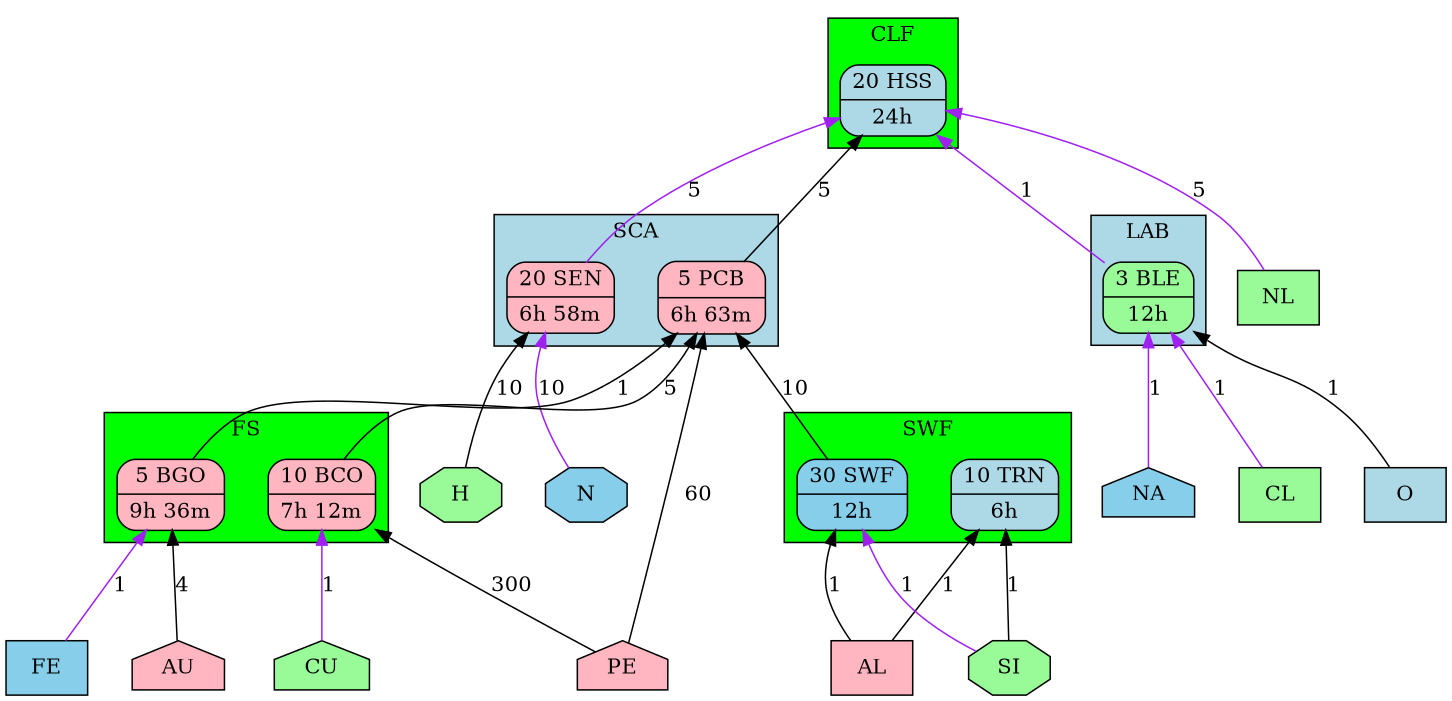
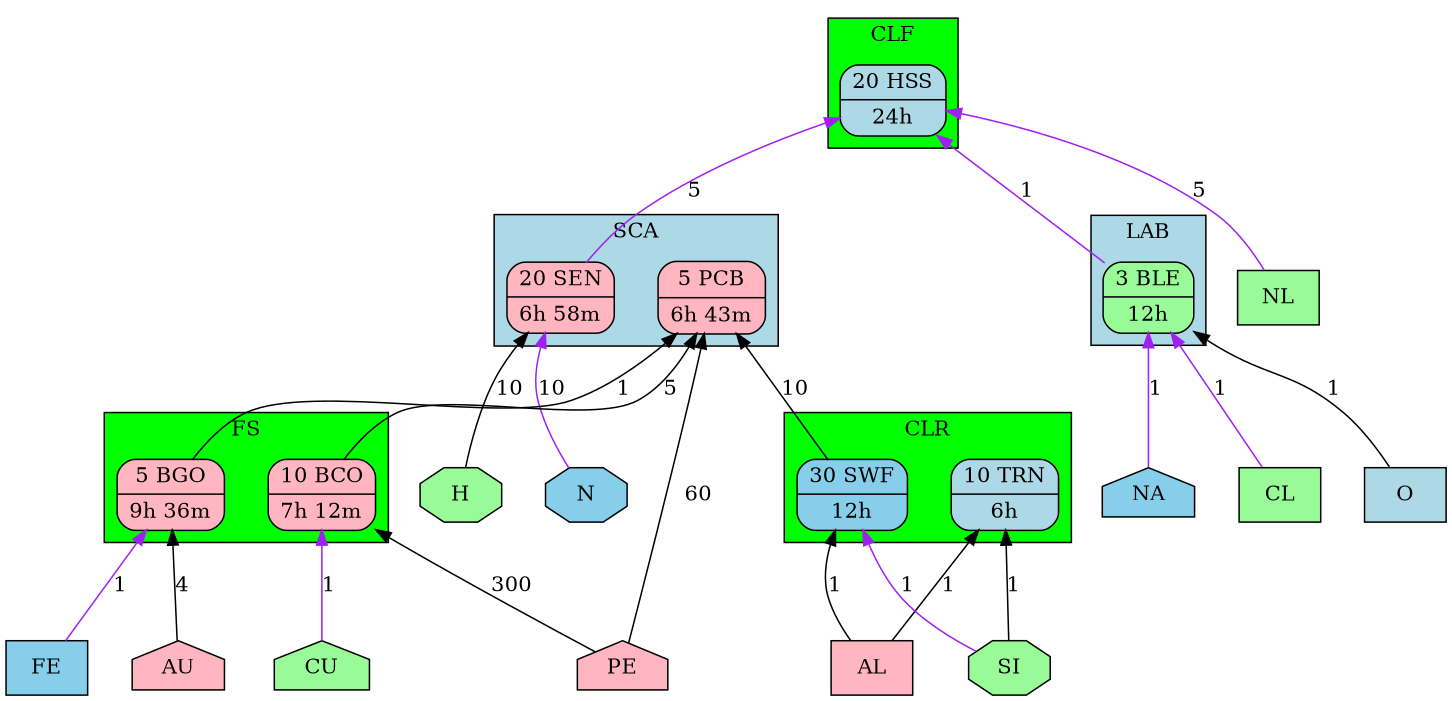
edge "5 PCB" -> "20 HSS": removed, label "5"
node "5 PCB": text "6h 63m" -> "6h 43m"
cluster "SWF": label "SWF" -> "CLR"
